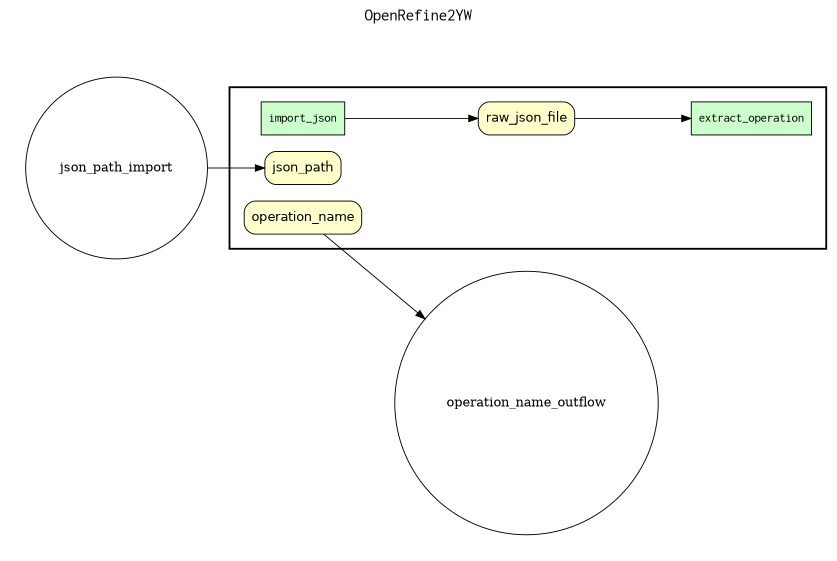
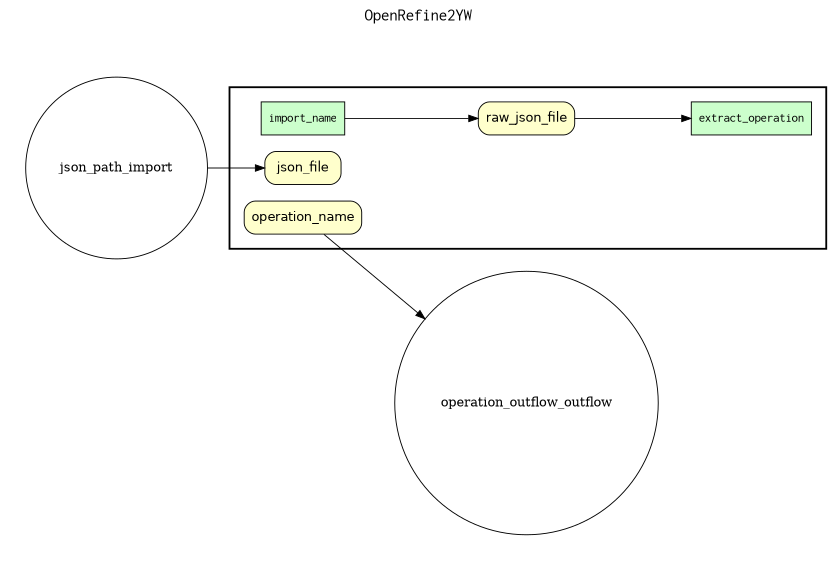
node "import_json": label "import_json" -> "import_name"
node "json_path": label "json_path" -> "json_file"
node "operation_name_outflow": label "operation_name_outflow" -> "operation_outflow_outflow"
